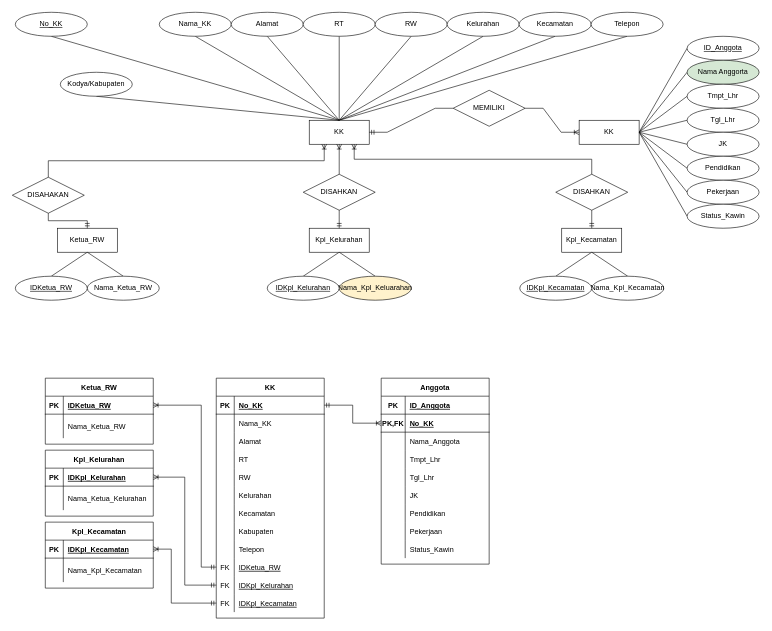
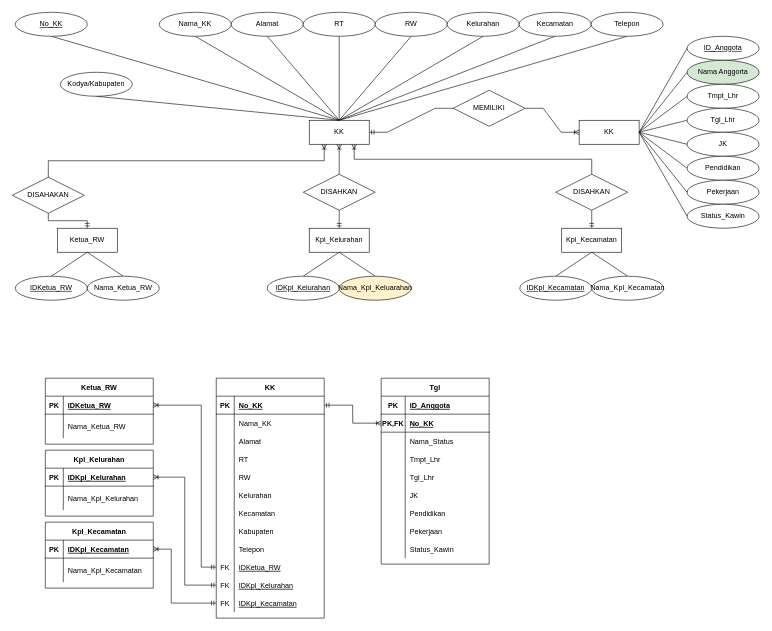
node "Anggota": label "Anggota" -> "Tgl"
node "Nama_Anggota": label "Nama_Anggota" -> "Nama_Status"
node "Nama_Ketua_Kelurahan": label "Nama_Ketua_Kelurahan" -> "Nama_Kpl_Kelurahan"
